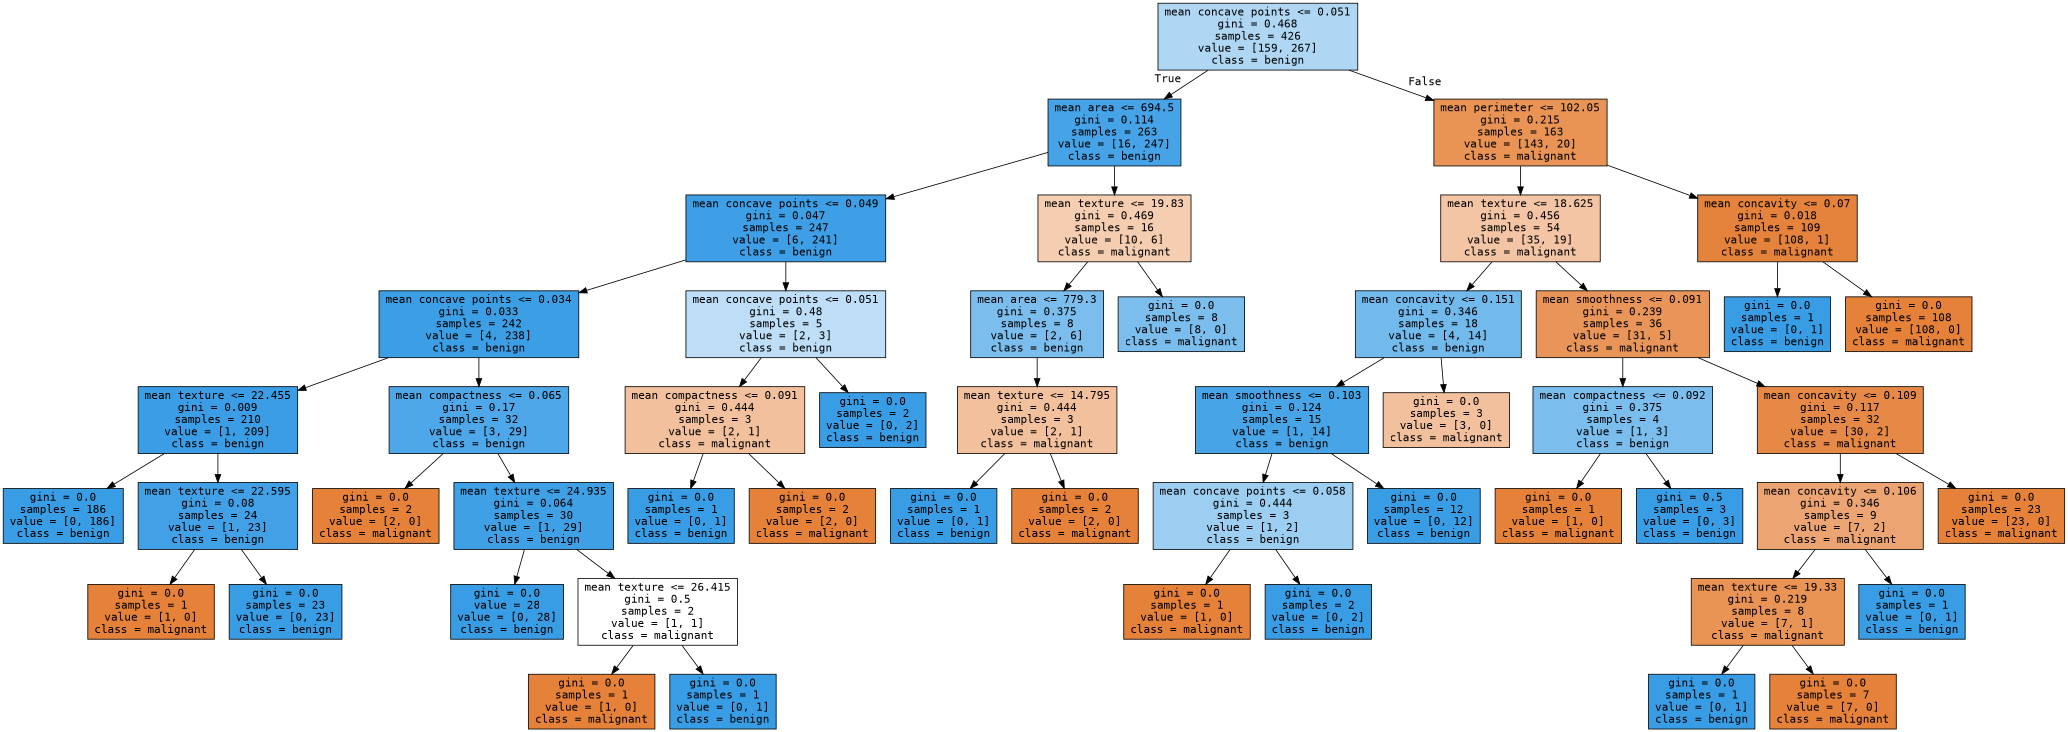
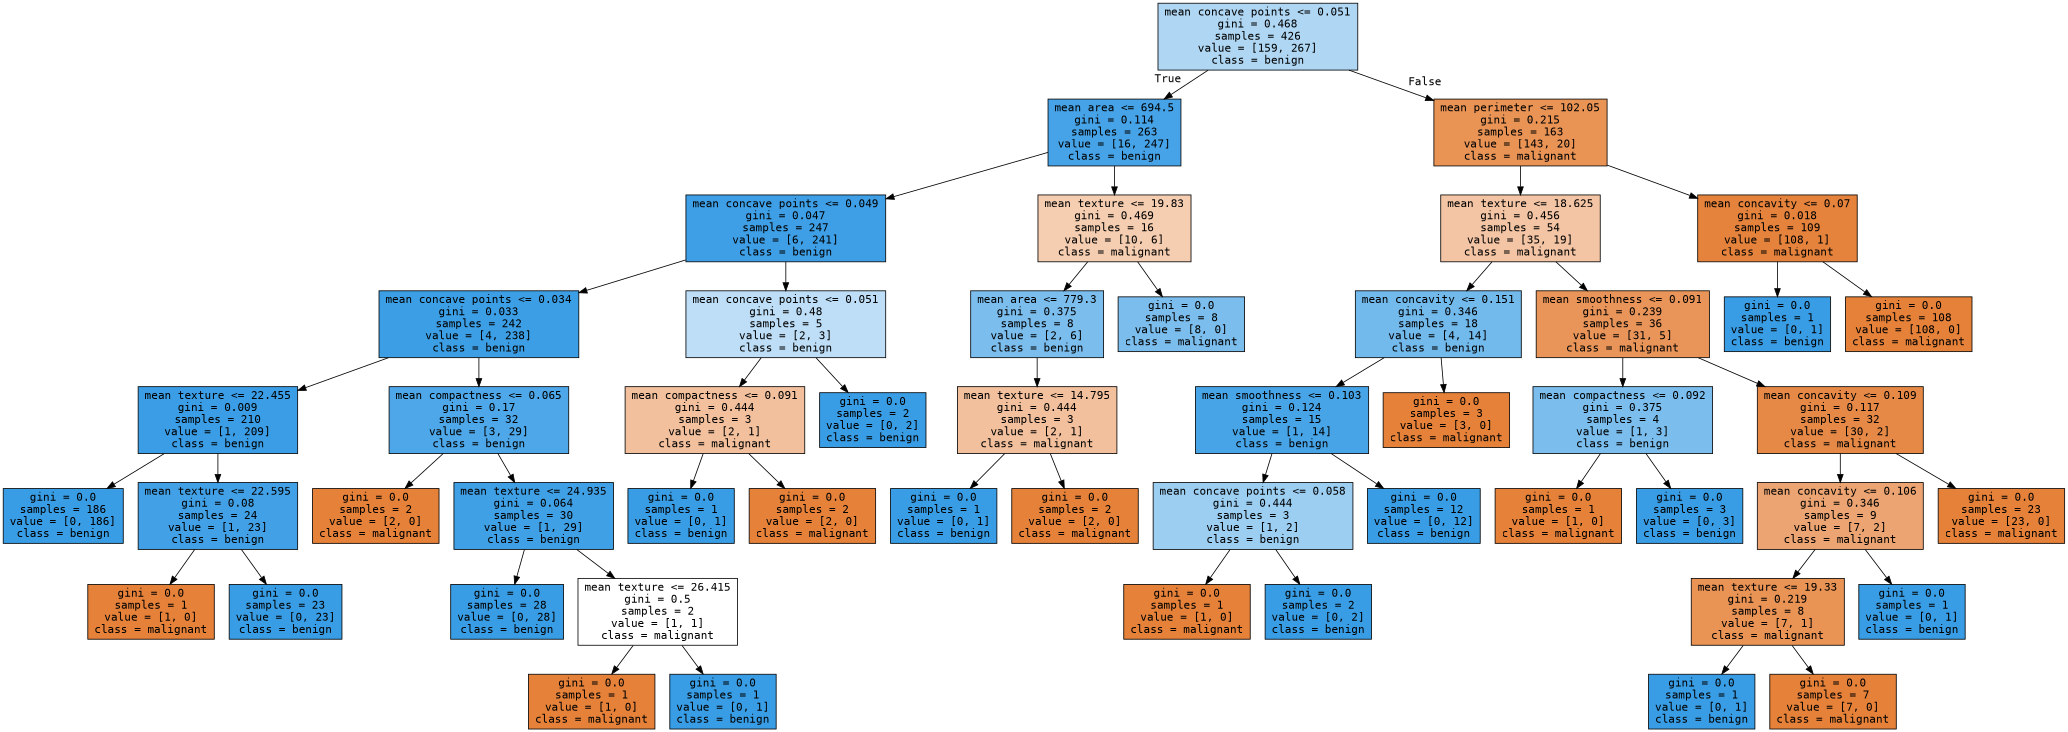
node "gini = 0.0 samples = 3 value = [3, 0] class = malignant": fillcolor #f2c09c -> #e58139
node "gini = 0.5 samples = 3 value = [0, 3] class = benign": label "gini = 0.5 samples = 3 value = [0, 3] class = benign" -> "gini = 0.0 samples = 3 value = [0, 3] class = benign"
node "gini = 0.0 value = 28 value = [0, 28] class = benign": label "gini = 0.0 value = 28 value = [0, 28] class = benign" -> "gini = 0.0 samples = 28 value = [0, 28] class = benign"
